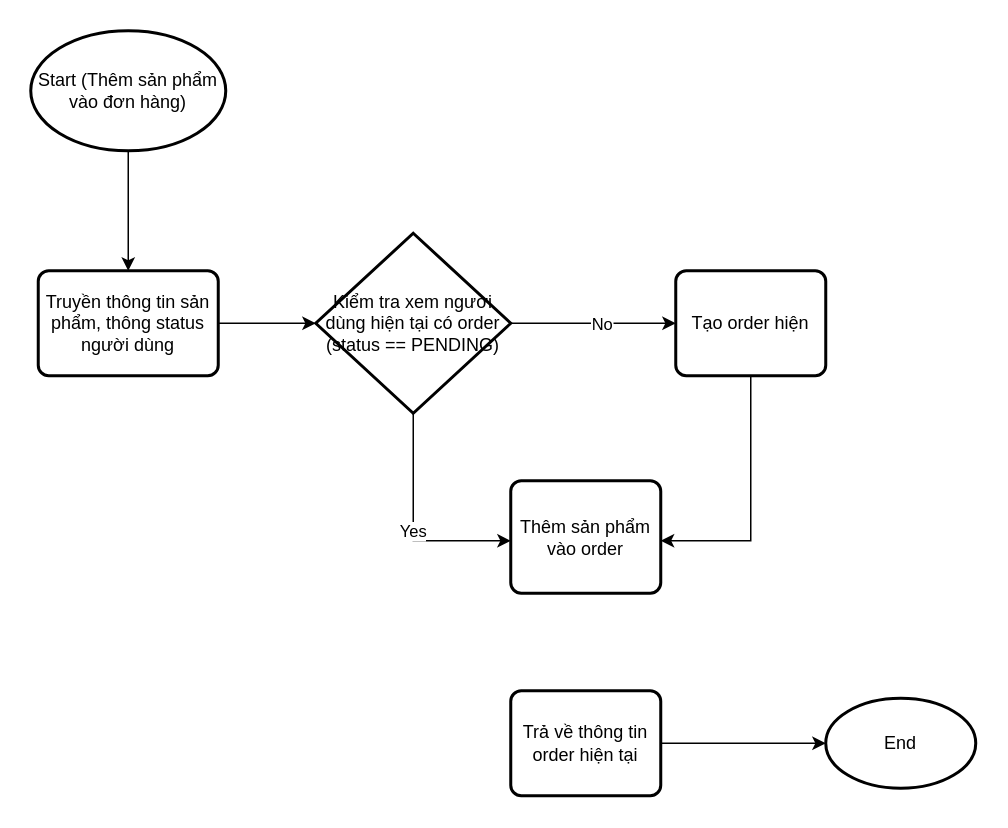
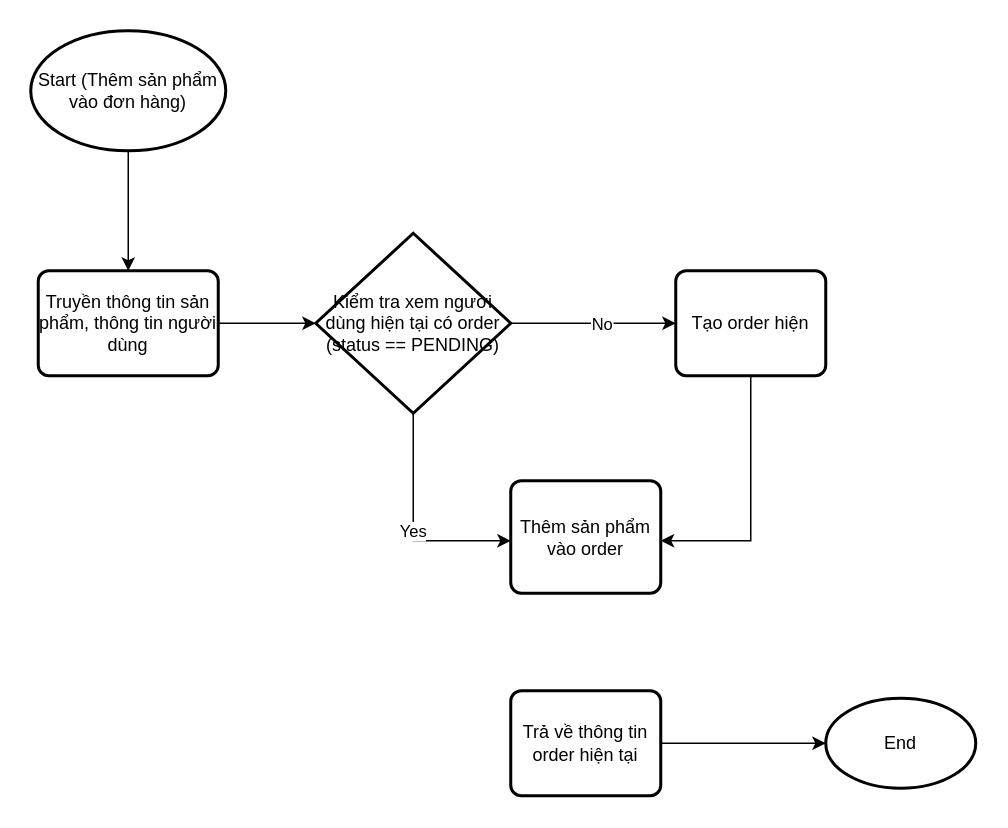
node "Truyền thông tin sản phẩm, thông status người dùng": label "Truyền thông tin sản phẩm, thông status người dùng" -> "Truyền thông tin sản phẩm, thông tin người dùng"
